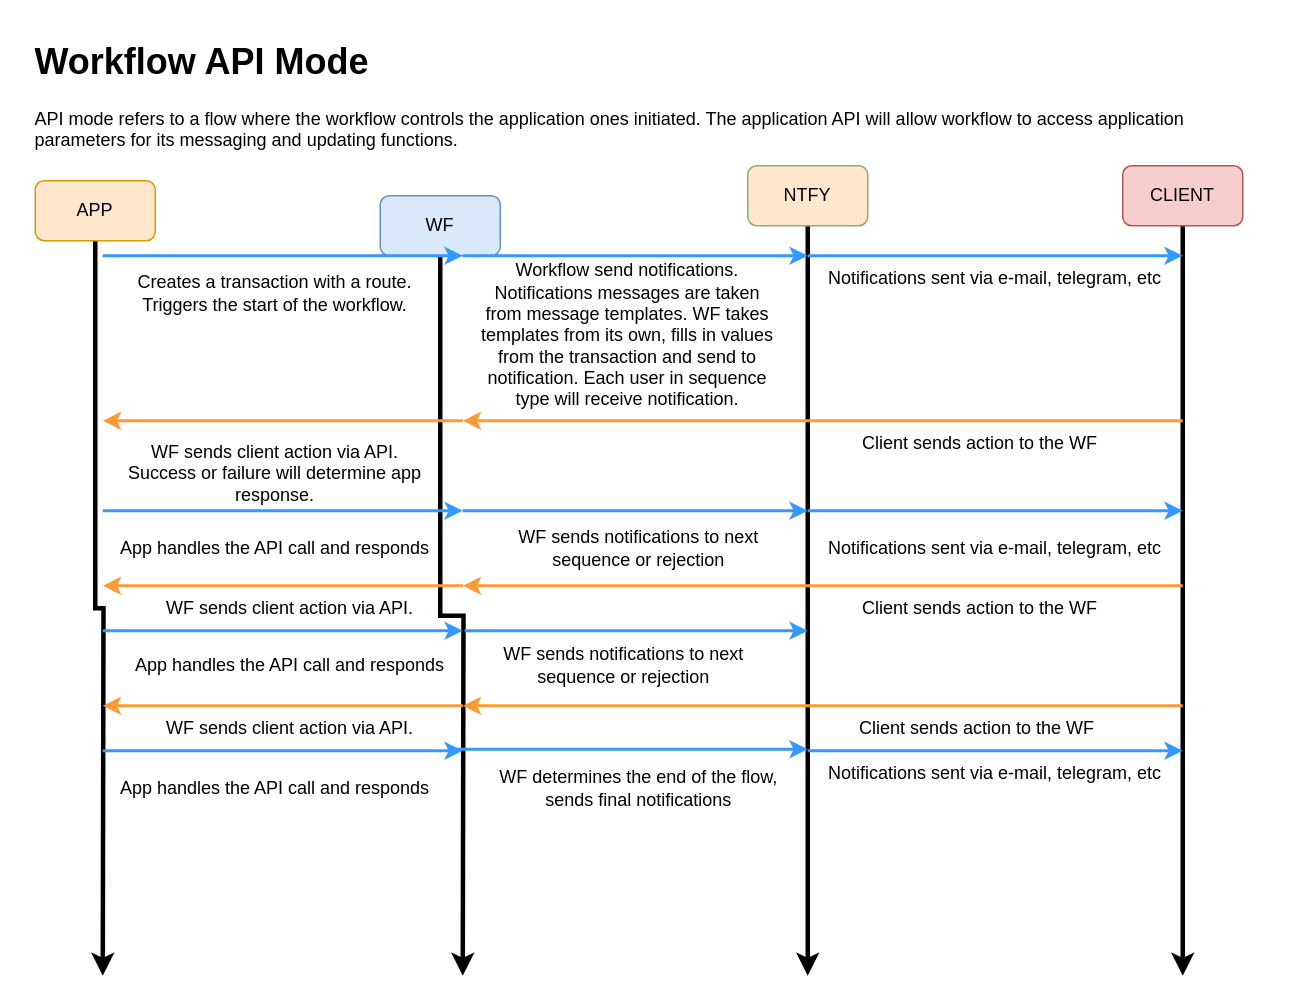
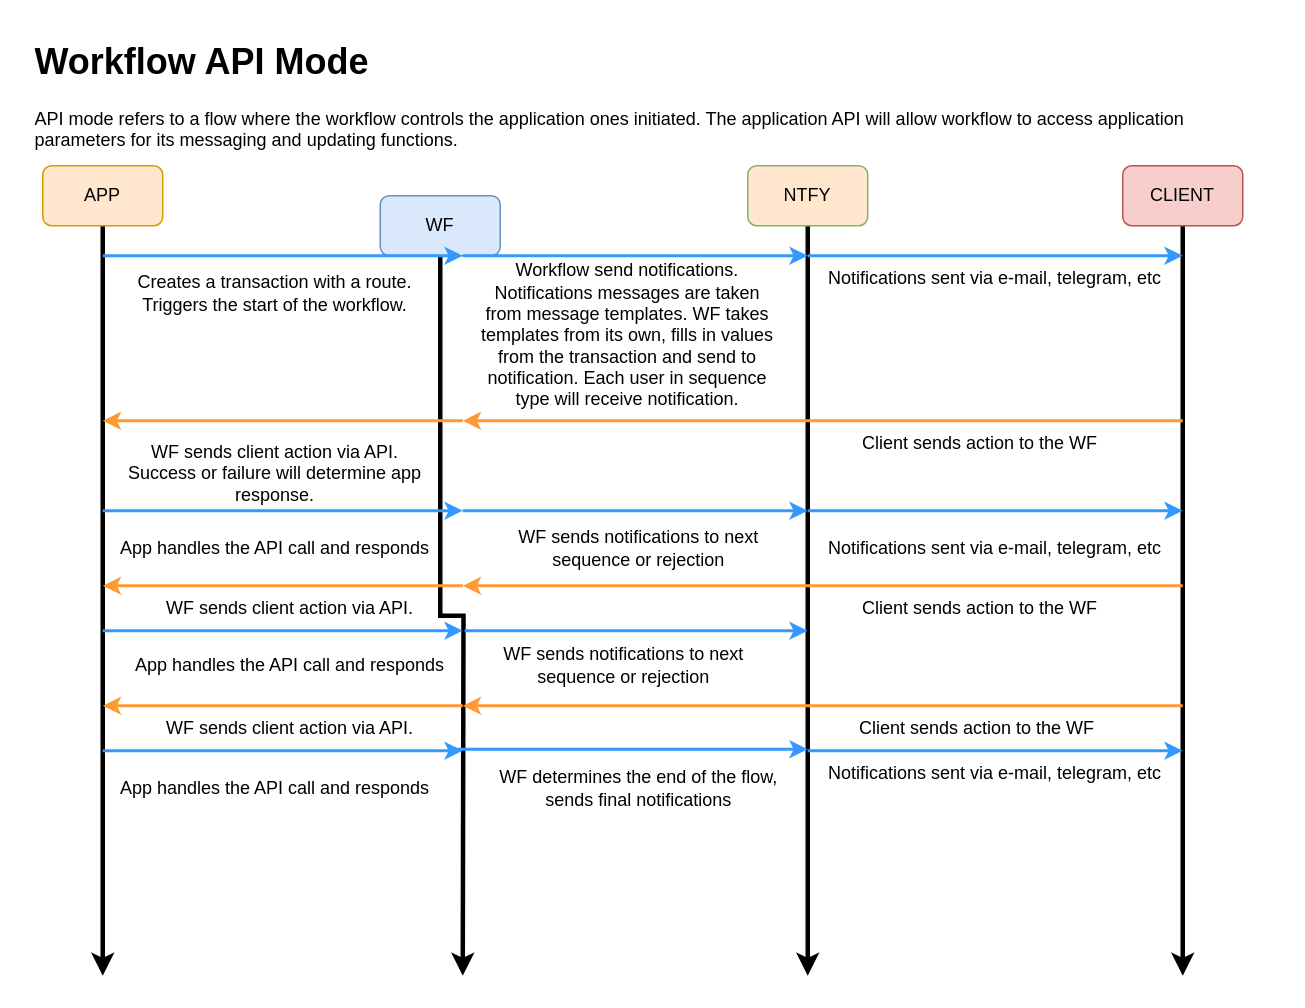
node "APP": moved (95, 211) -> (103, 196)
